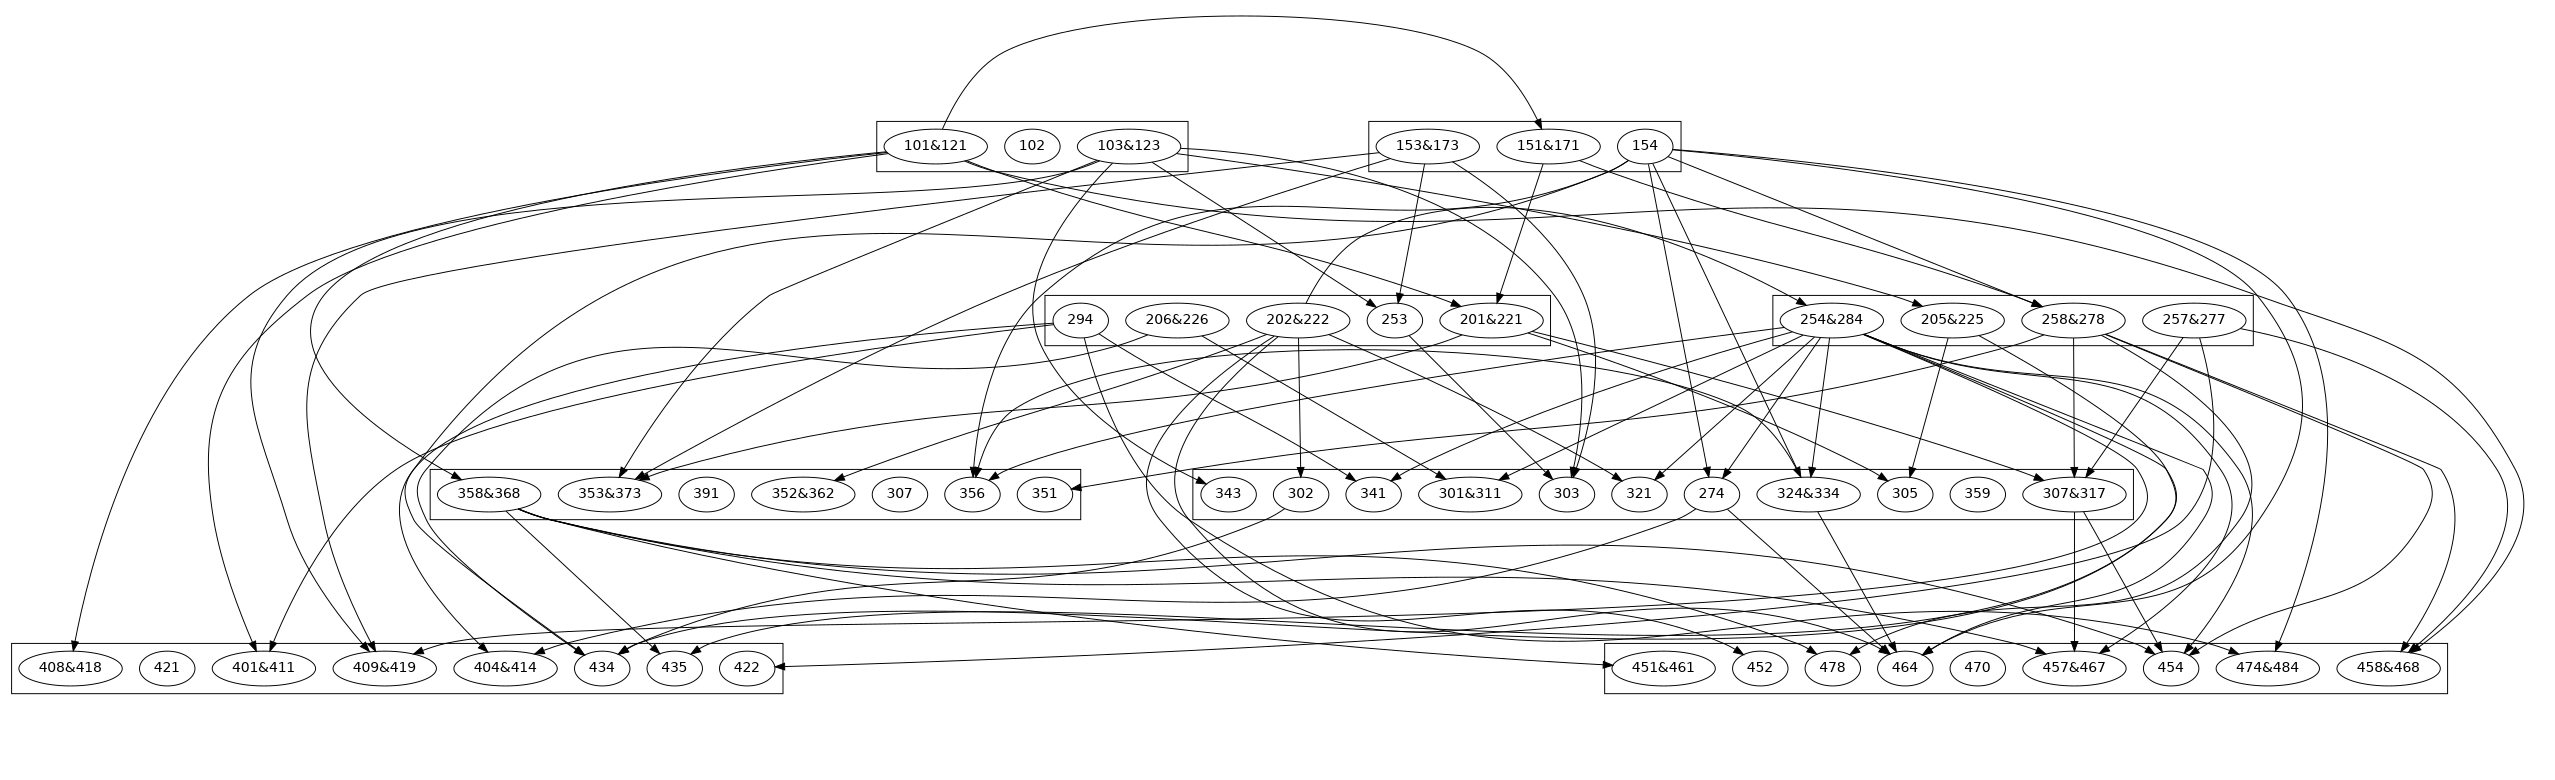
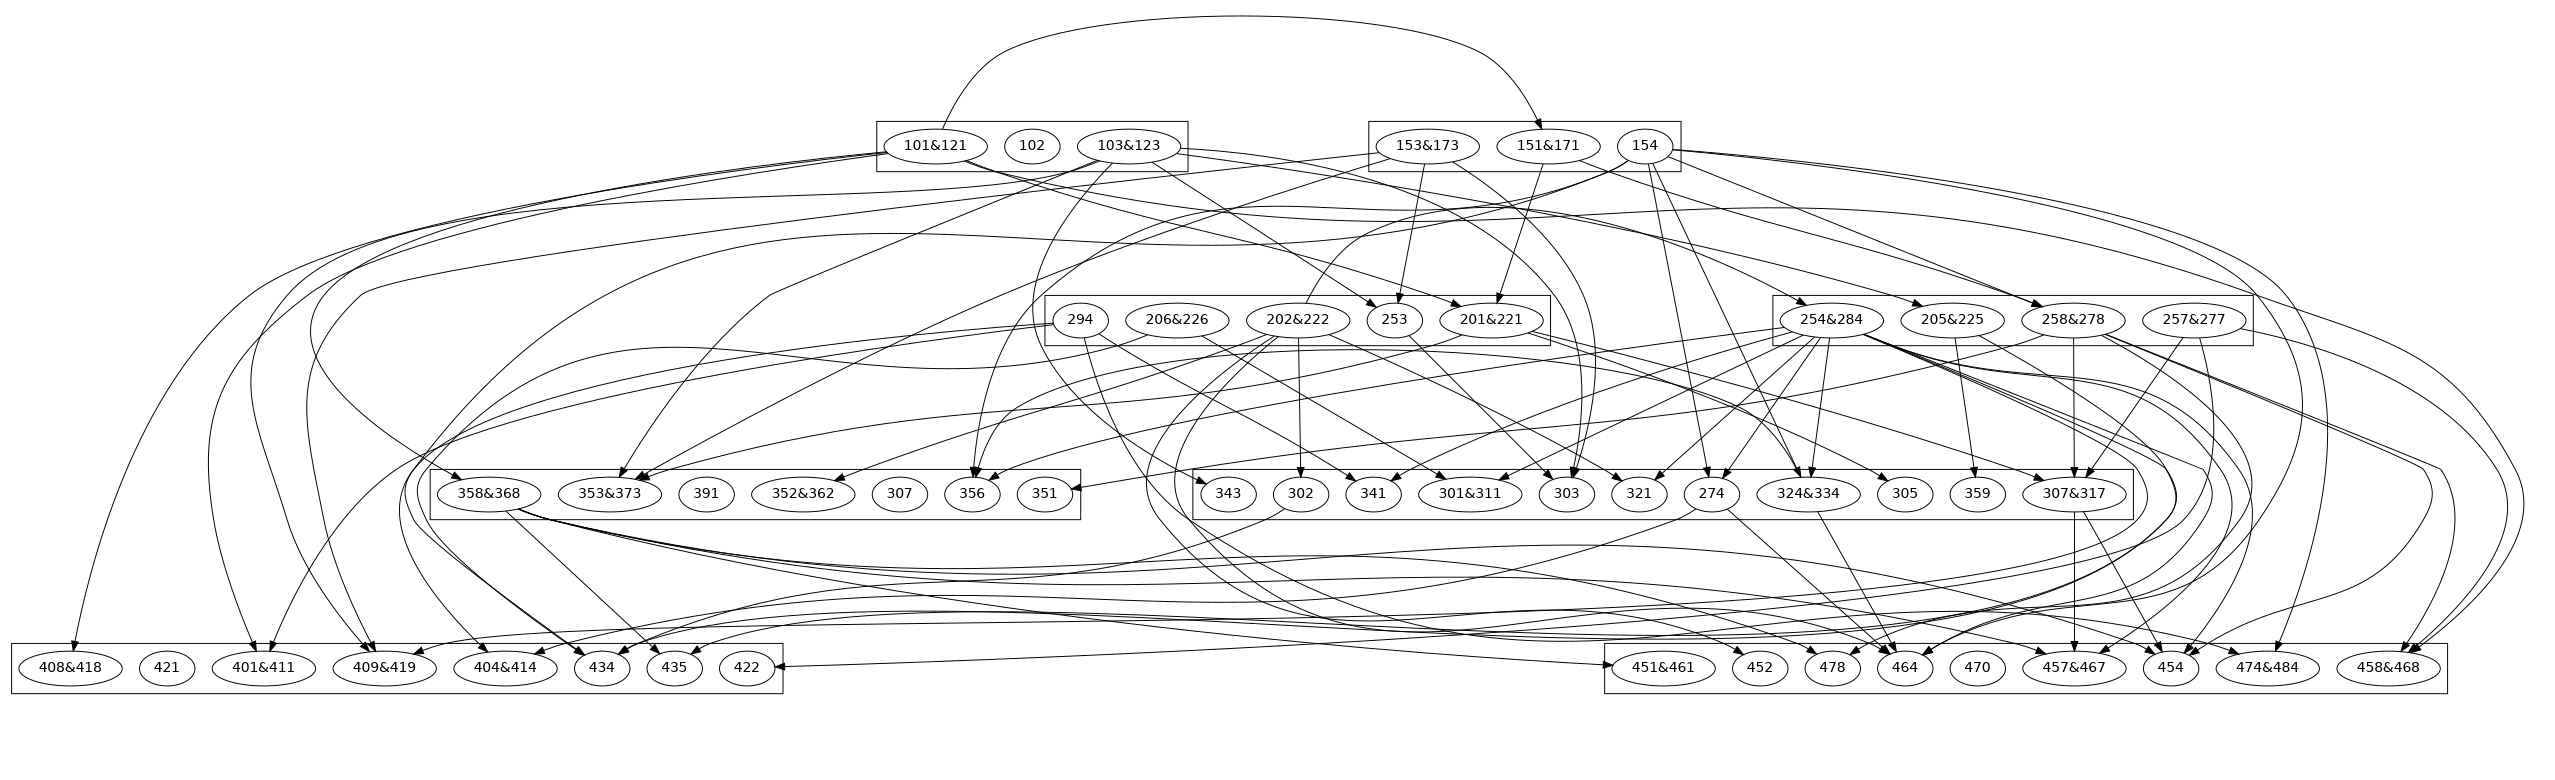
edge "205&225" -> "305": now "205&225" -> "359"
